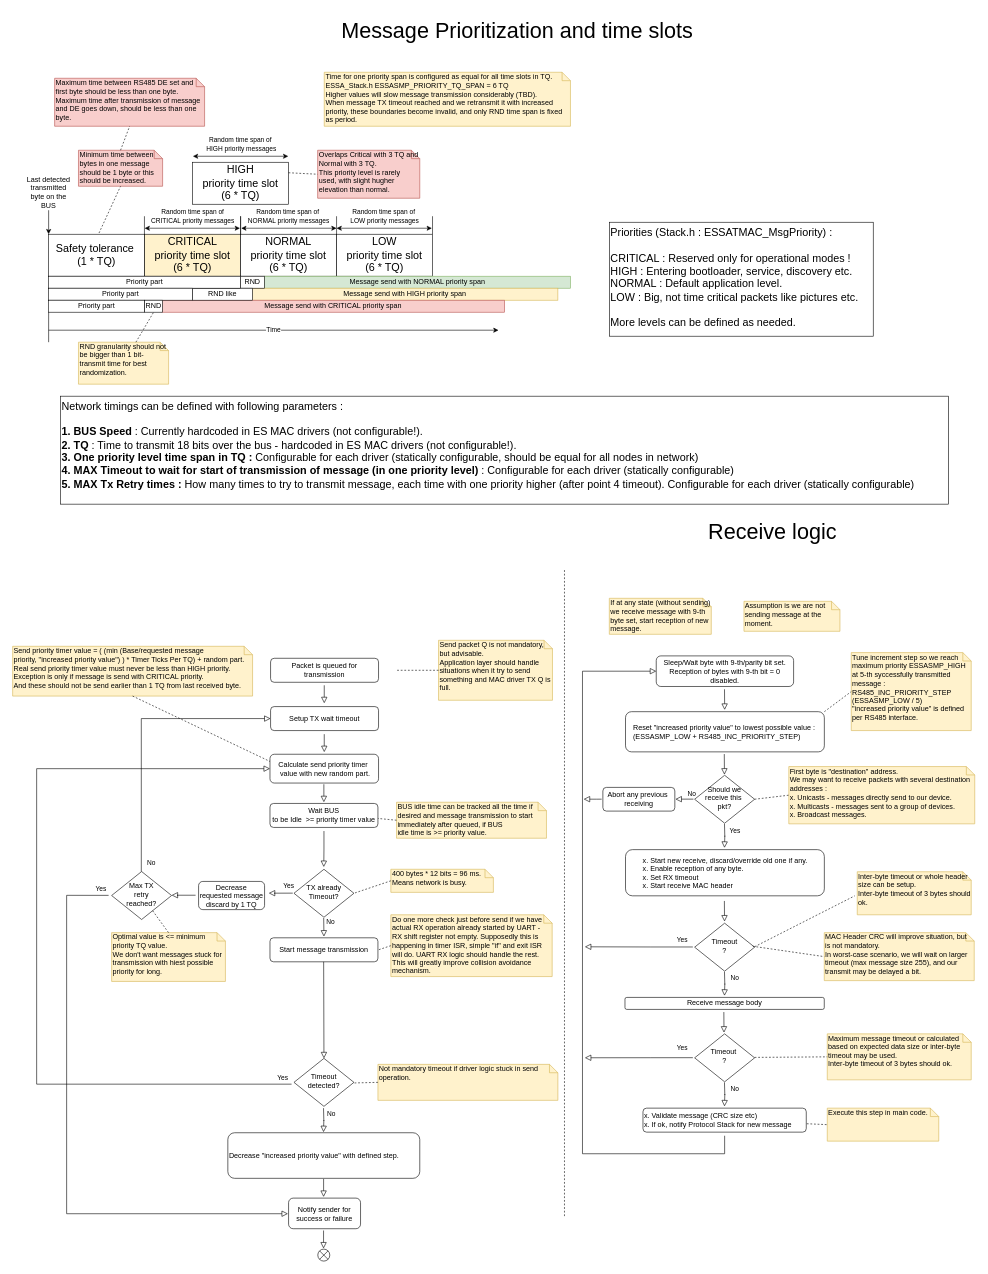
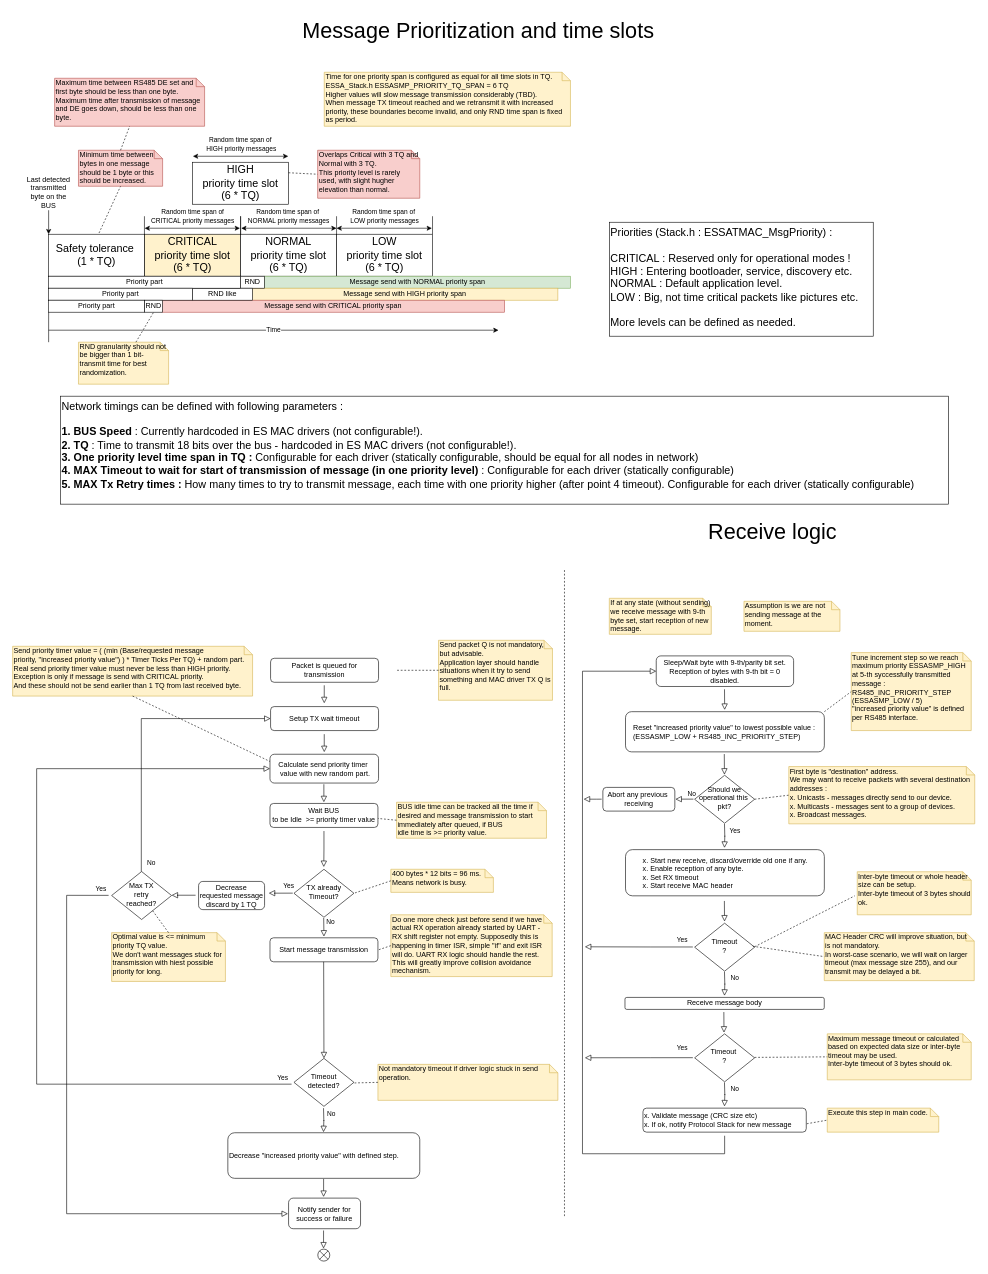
node "Message Prioritization and time slots": moved (517, 30) -> (478, 30)
node "Should we receive this pkt?": label "Should we receive this pkt?" -> "Should we operational this pkt?"
node "Execute this step in main code.": size 112x33 -> 112x24
